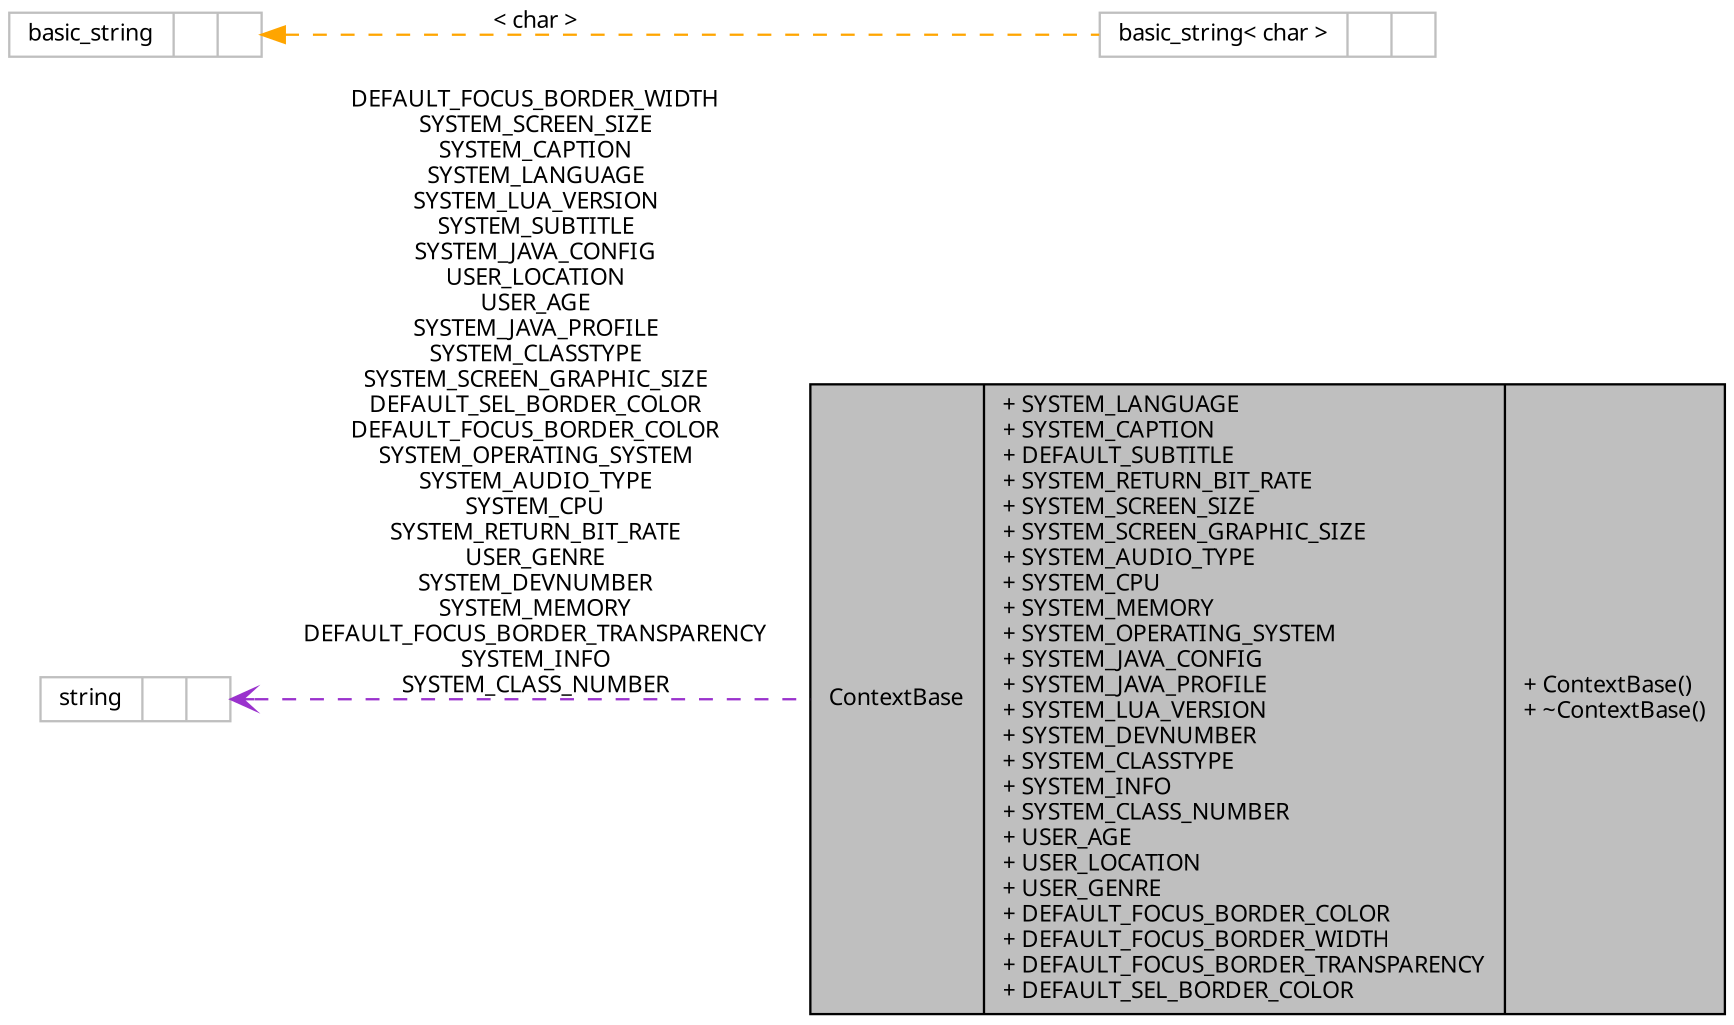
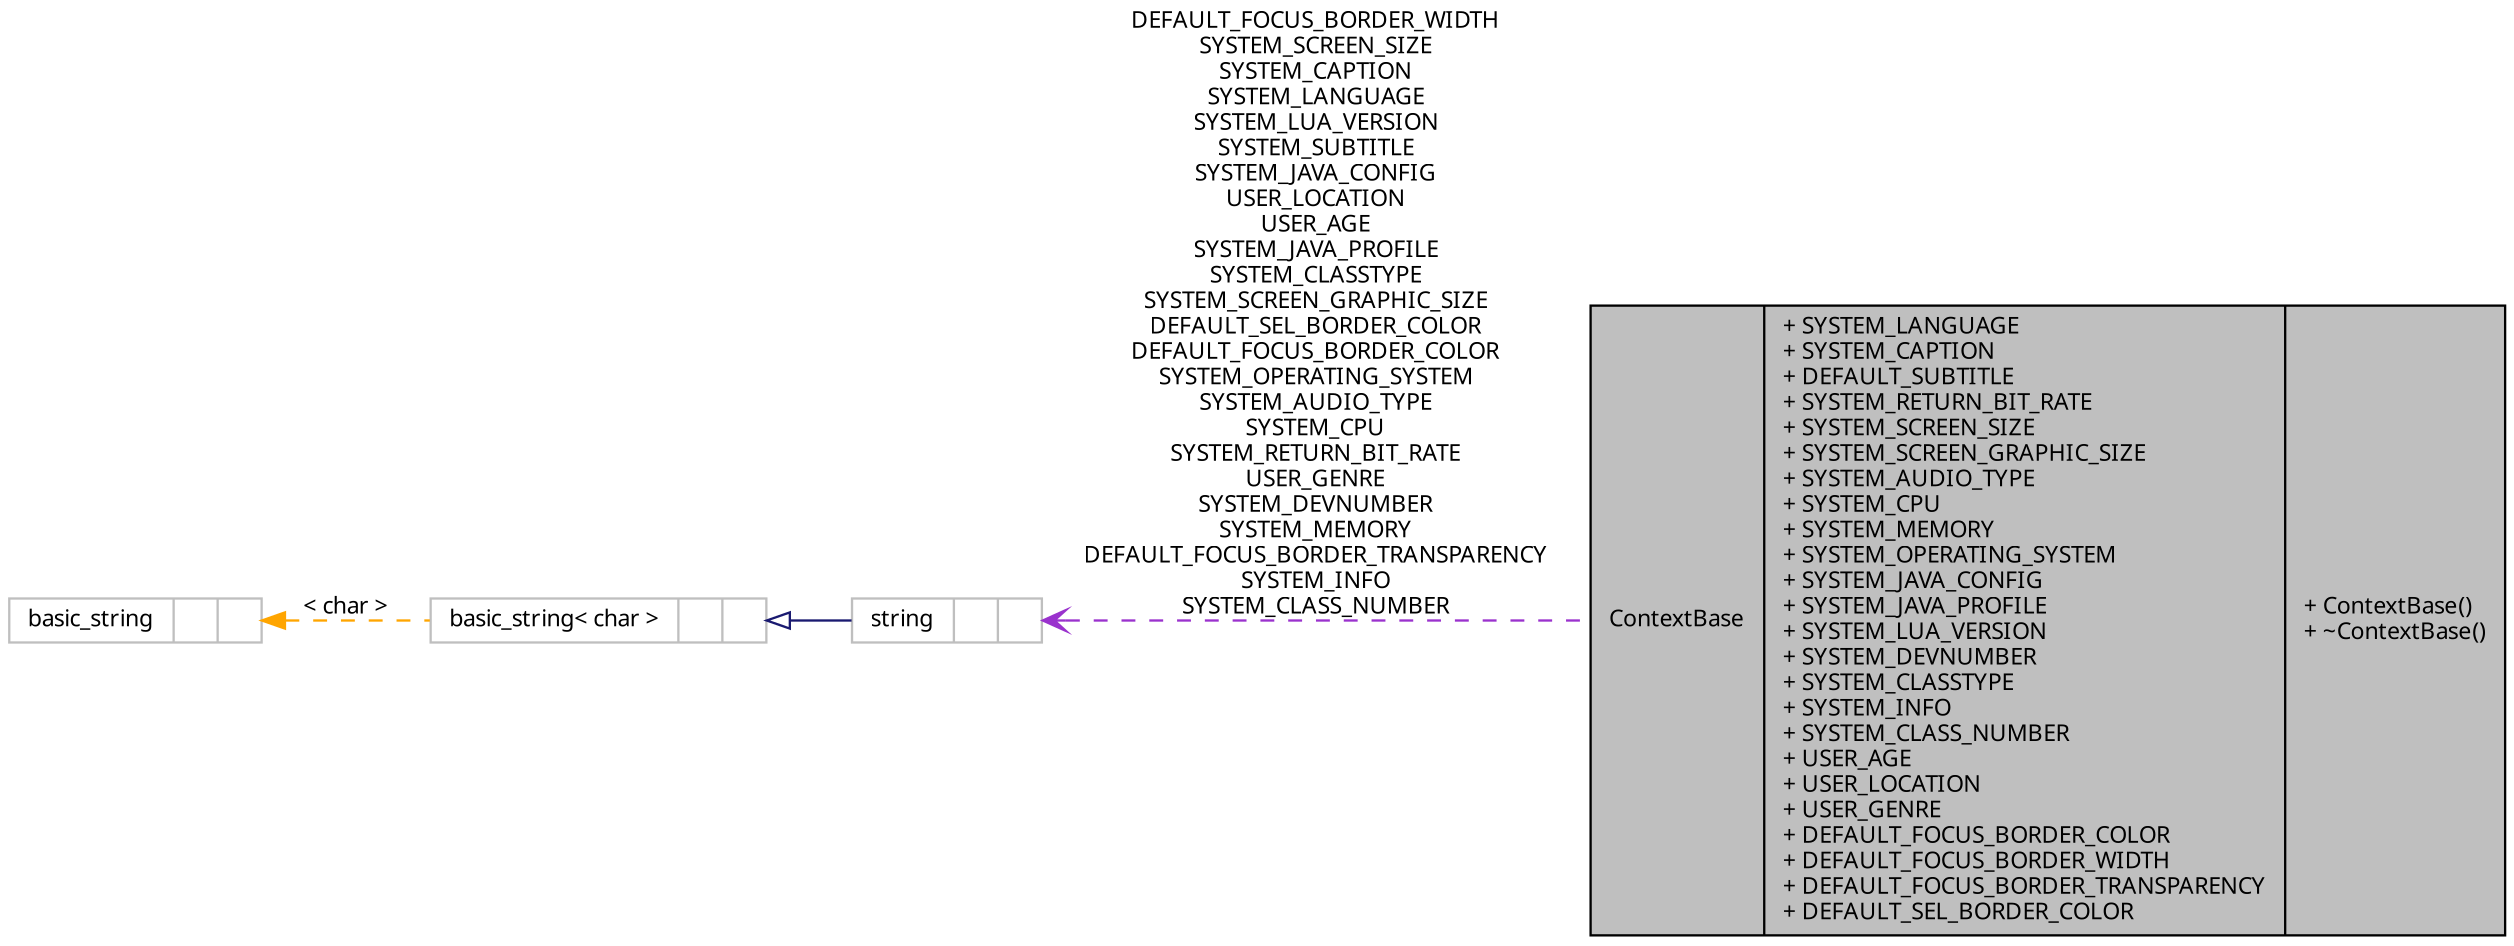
edge "string" -> "basic_string< char >": added
